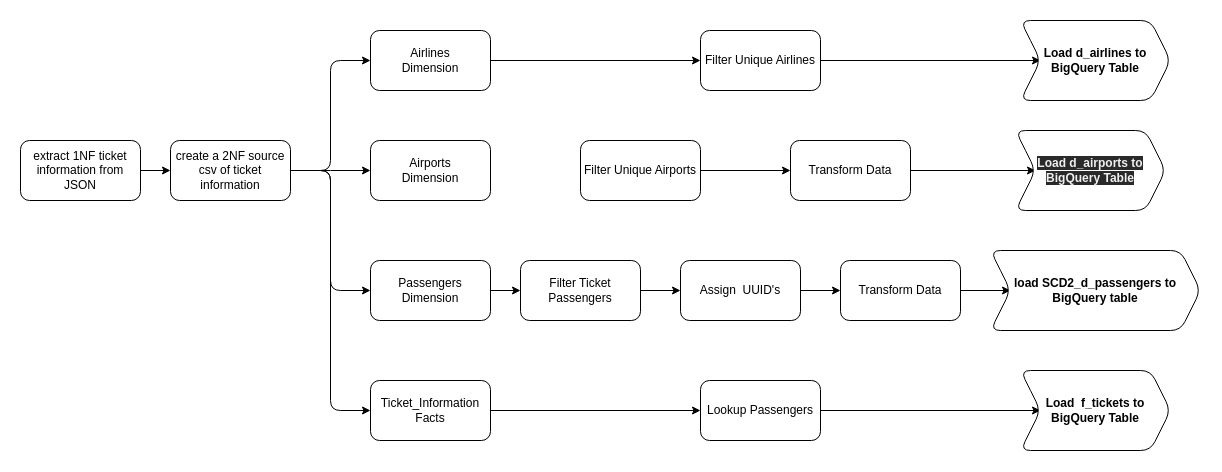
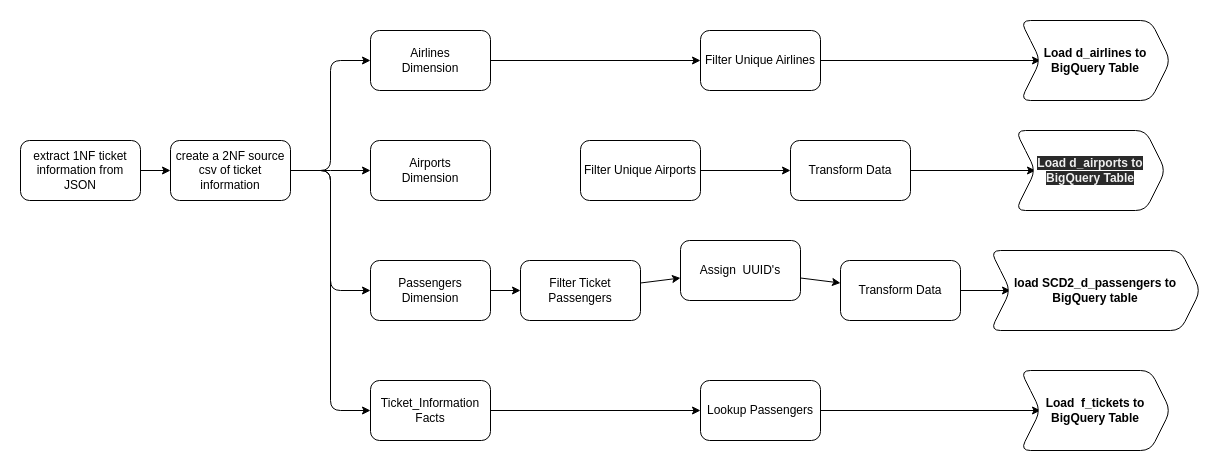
node "Assign UUID's": moved (741, 291) -> (741, 271)
